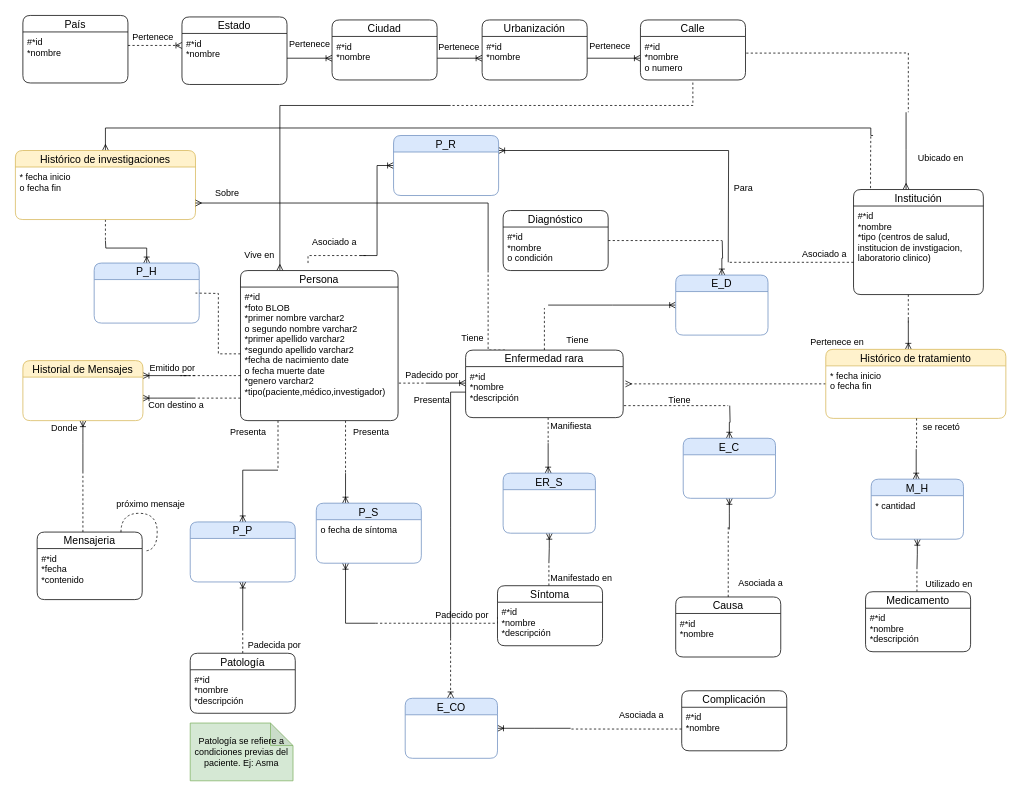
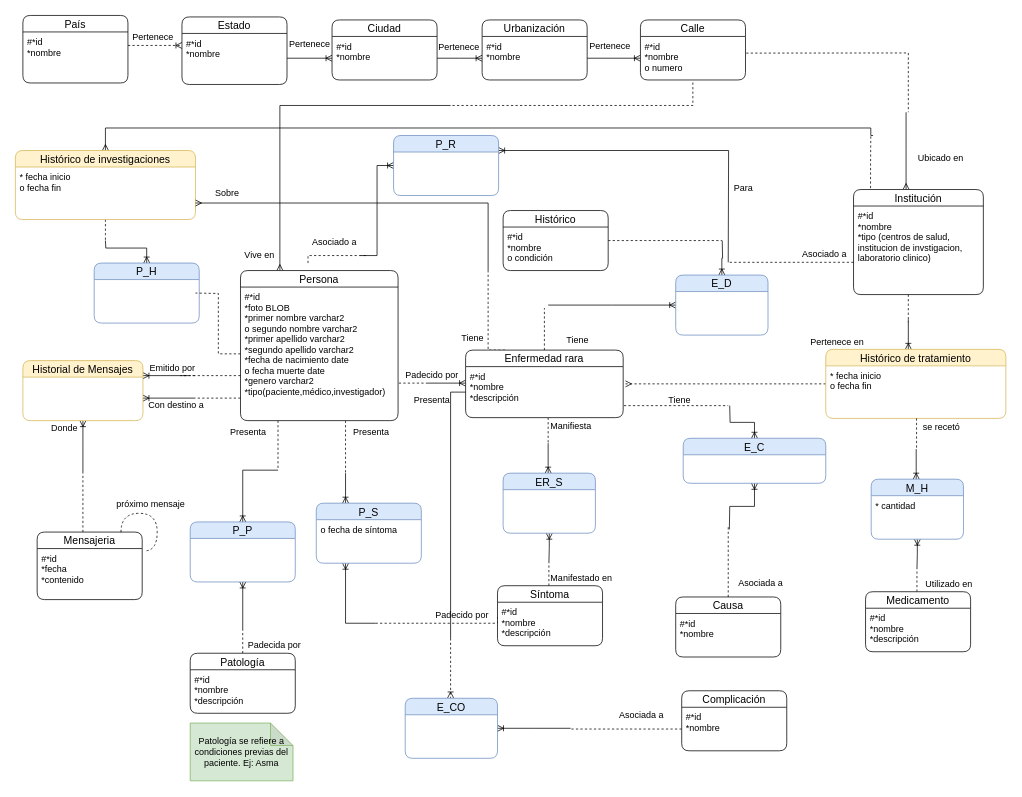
node "Diagnóstico": label "Diagnóstico" -> "Histórico"
node "E_C": size 92x60 -> 143x45
